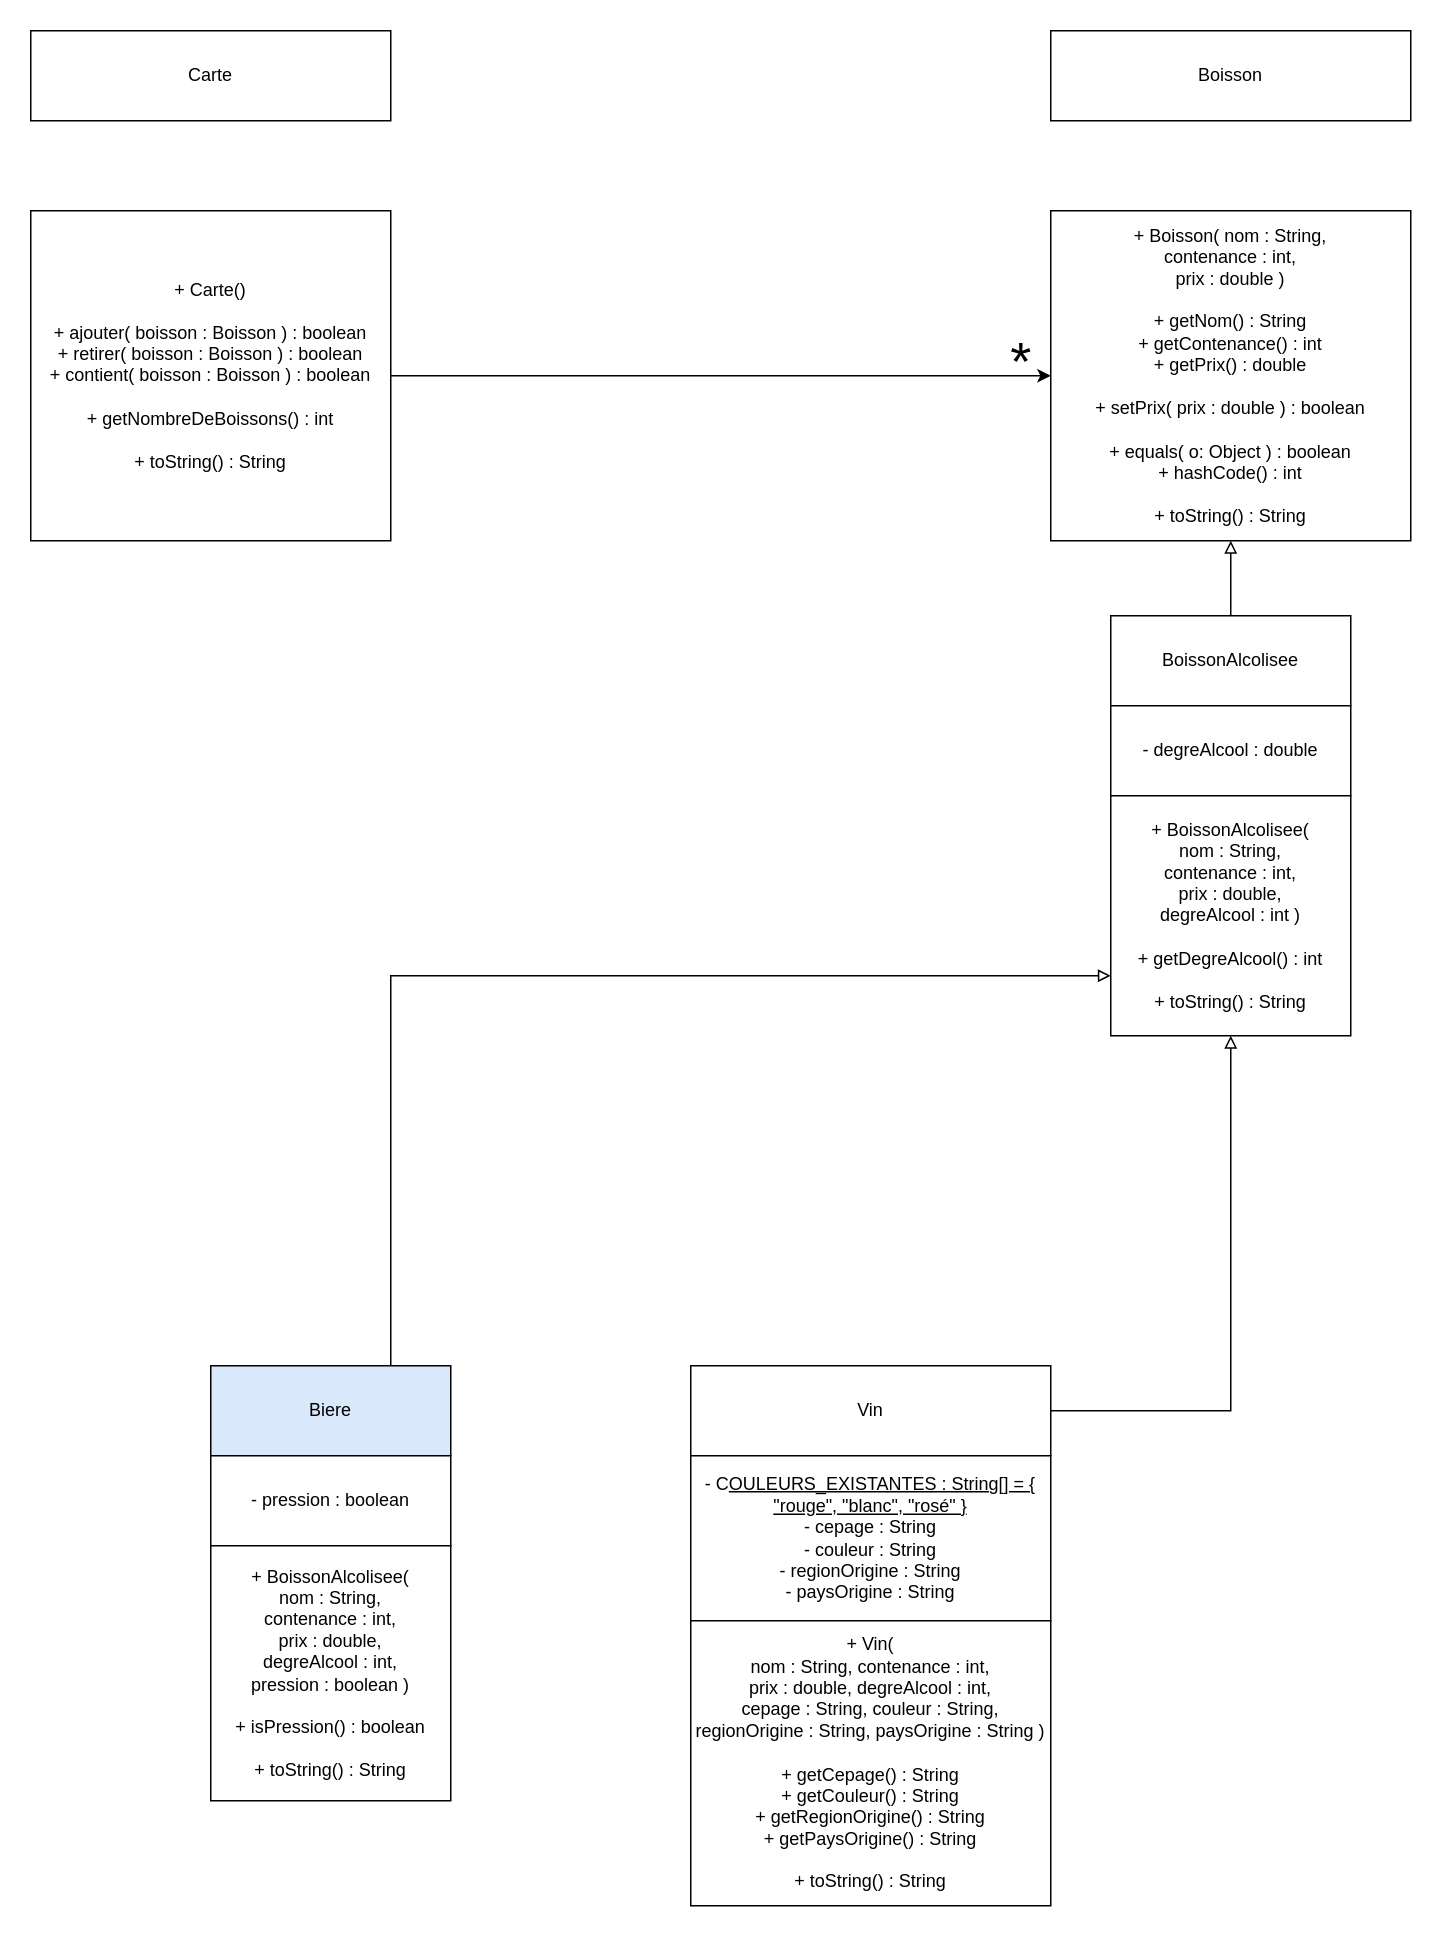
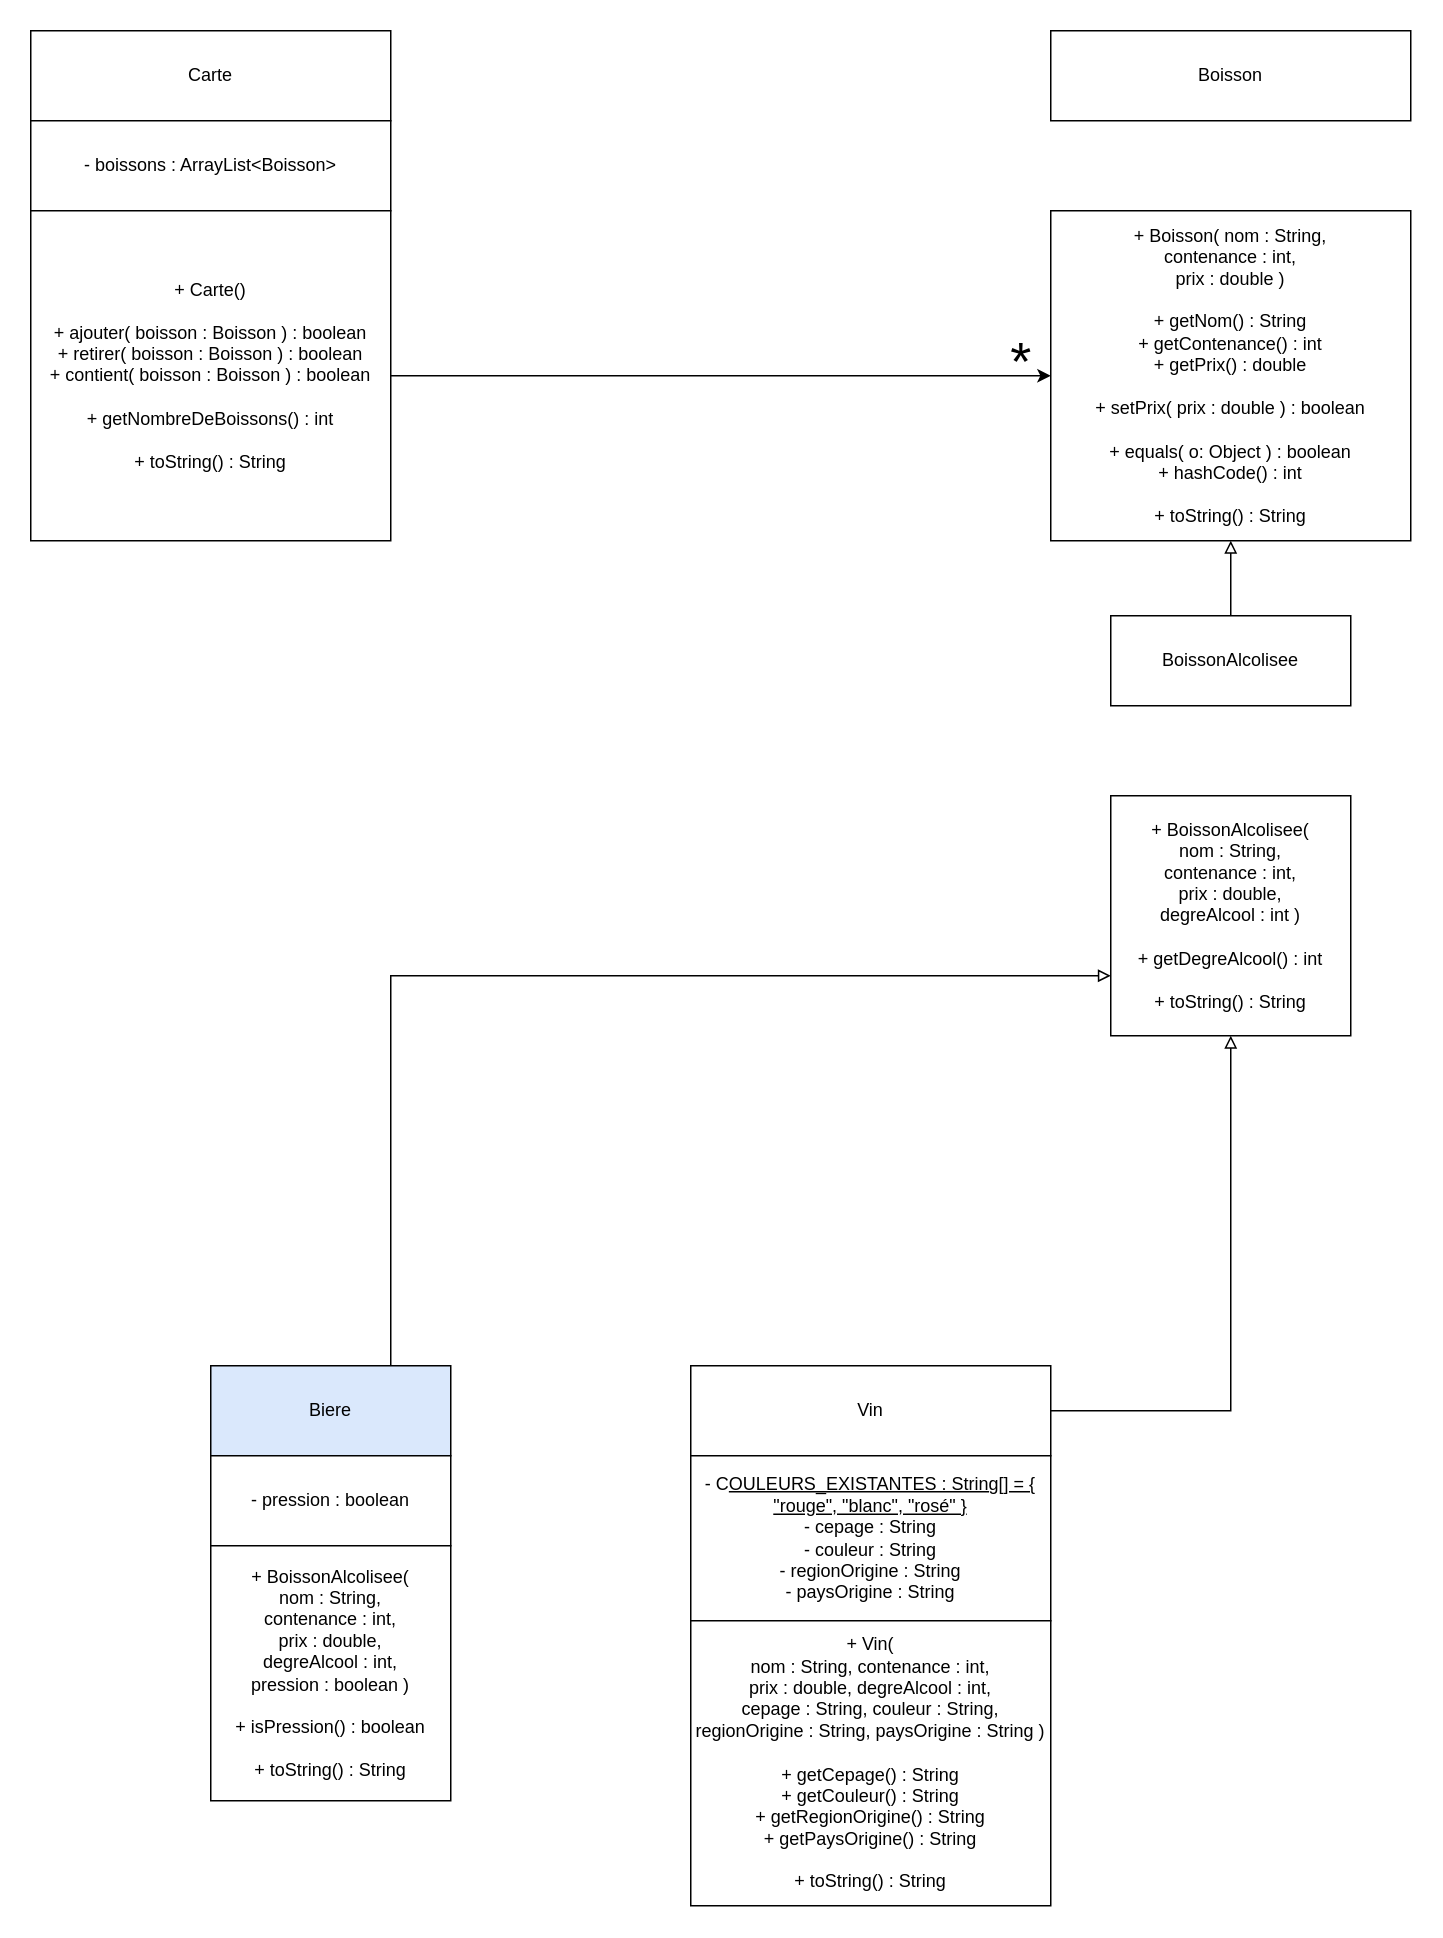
node "- boissons : ArrayList<Boisson>": added
node "- degreAlcool : double": removed
